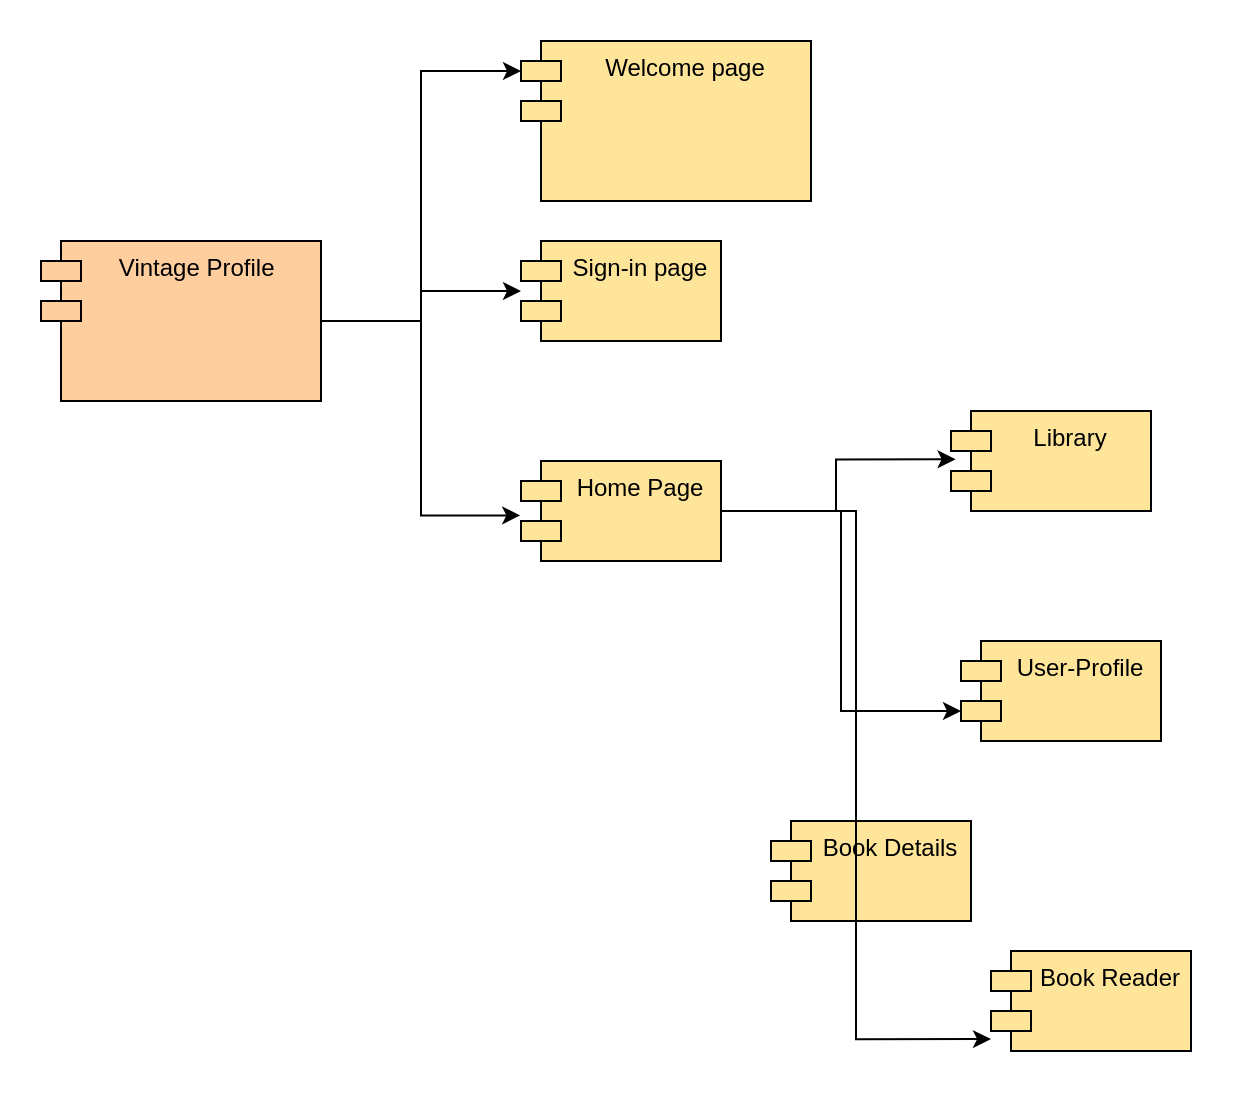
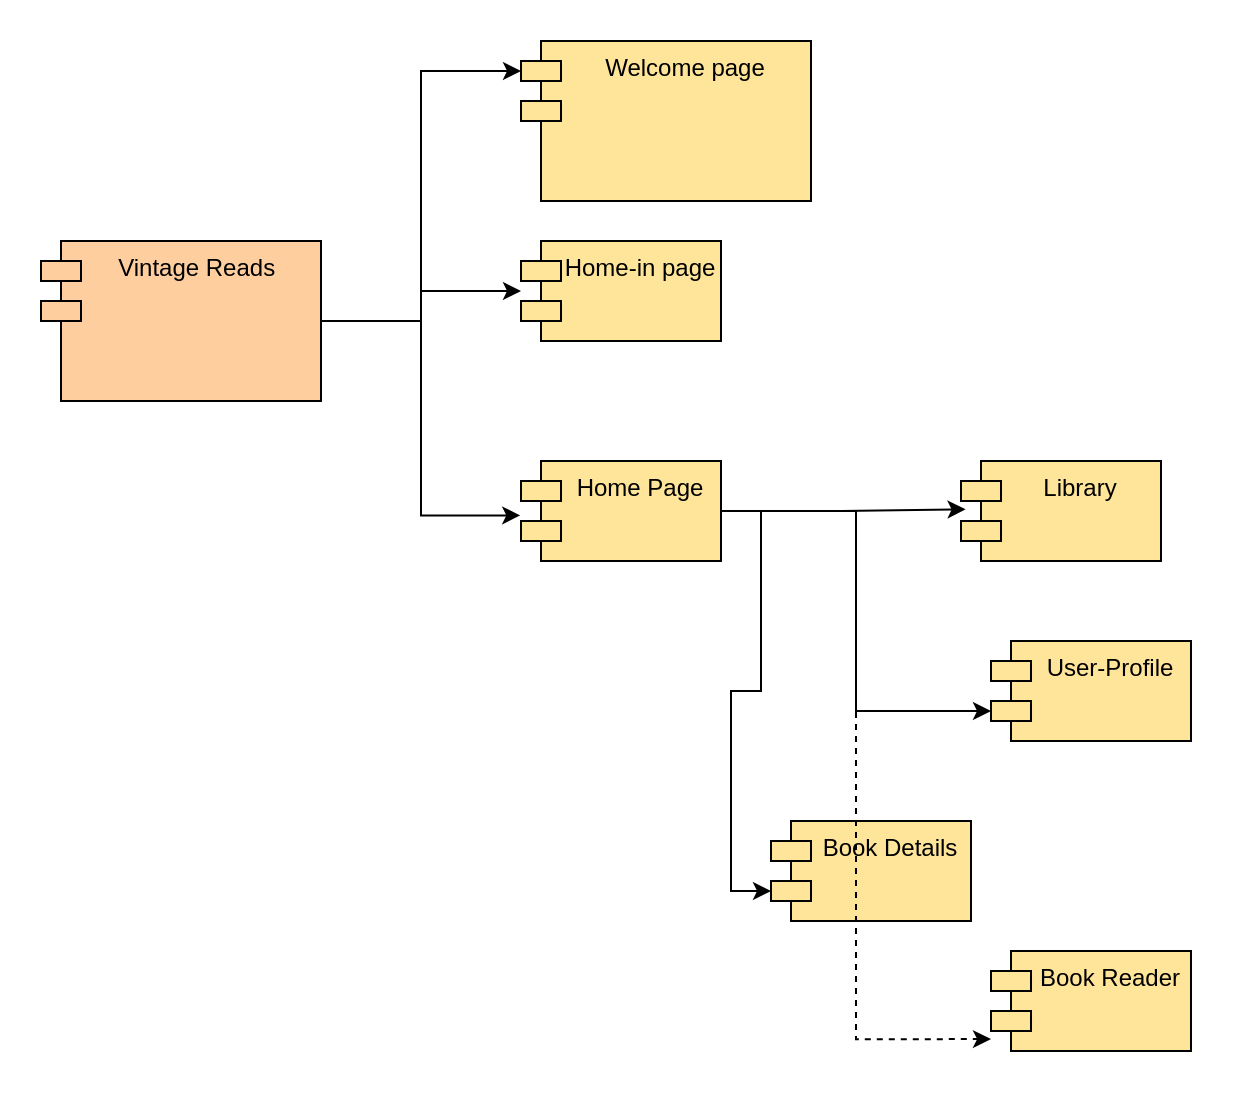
node "Vintage Profile": label "Vintage Profile" -> "Vintage Reads"
node "Sign-in page": label "Sign-in page" -> "Home-in page"
node "Library": moved (1051, 461) -> (1061, 511)
node "User-Profile": moved (1061, 691) -> (1091, 691)
edge "Home Page" -> "Book Details": added
edge "Home Page" -> "Book Reader": style solid -> dashed
